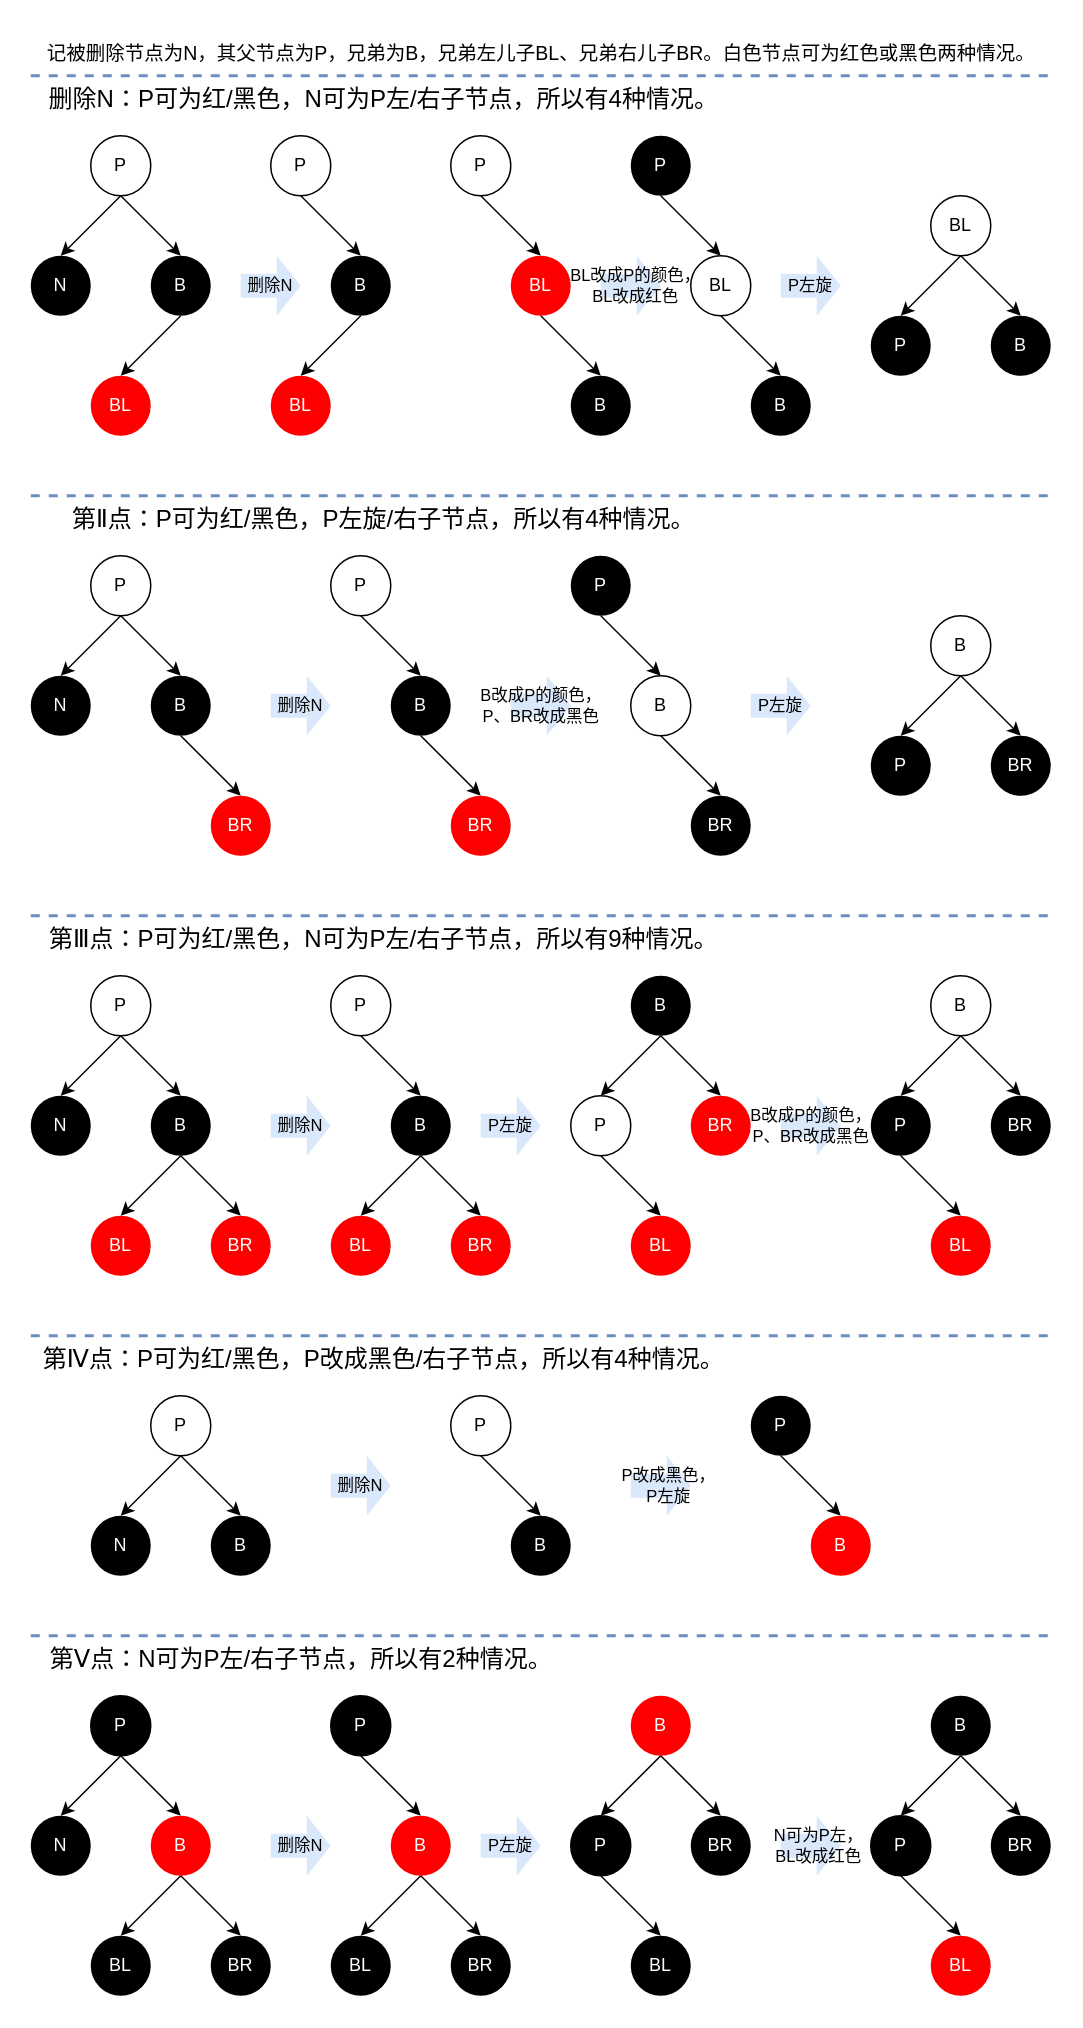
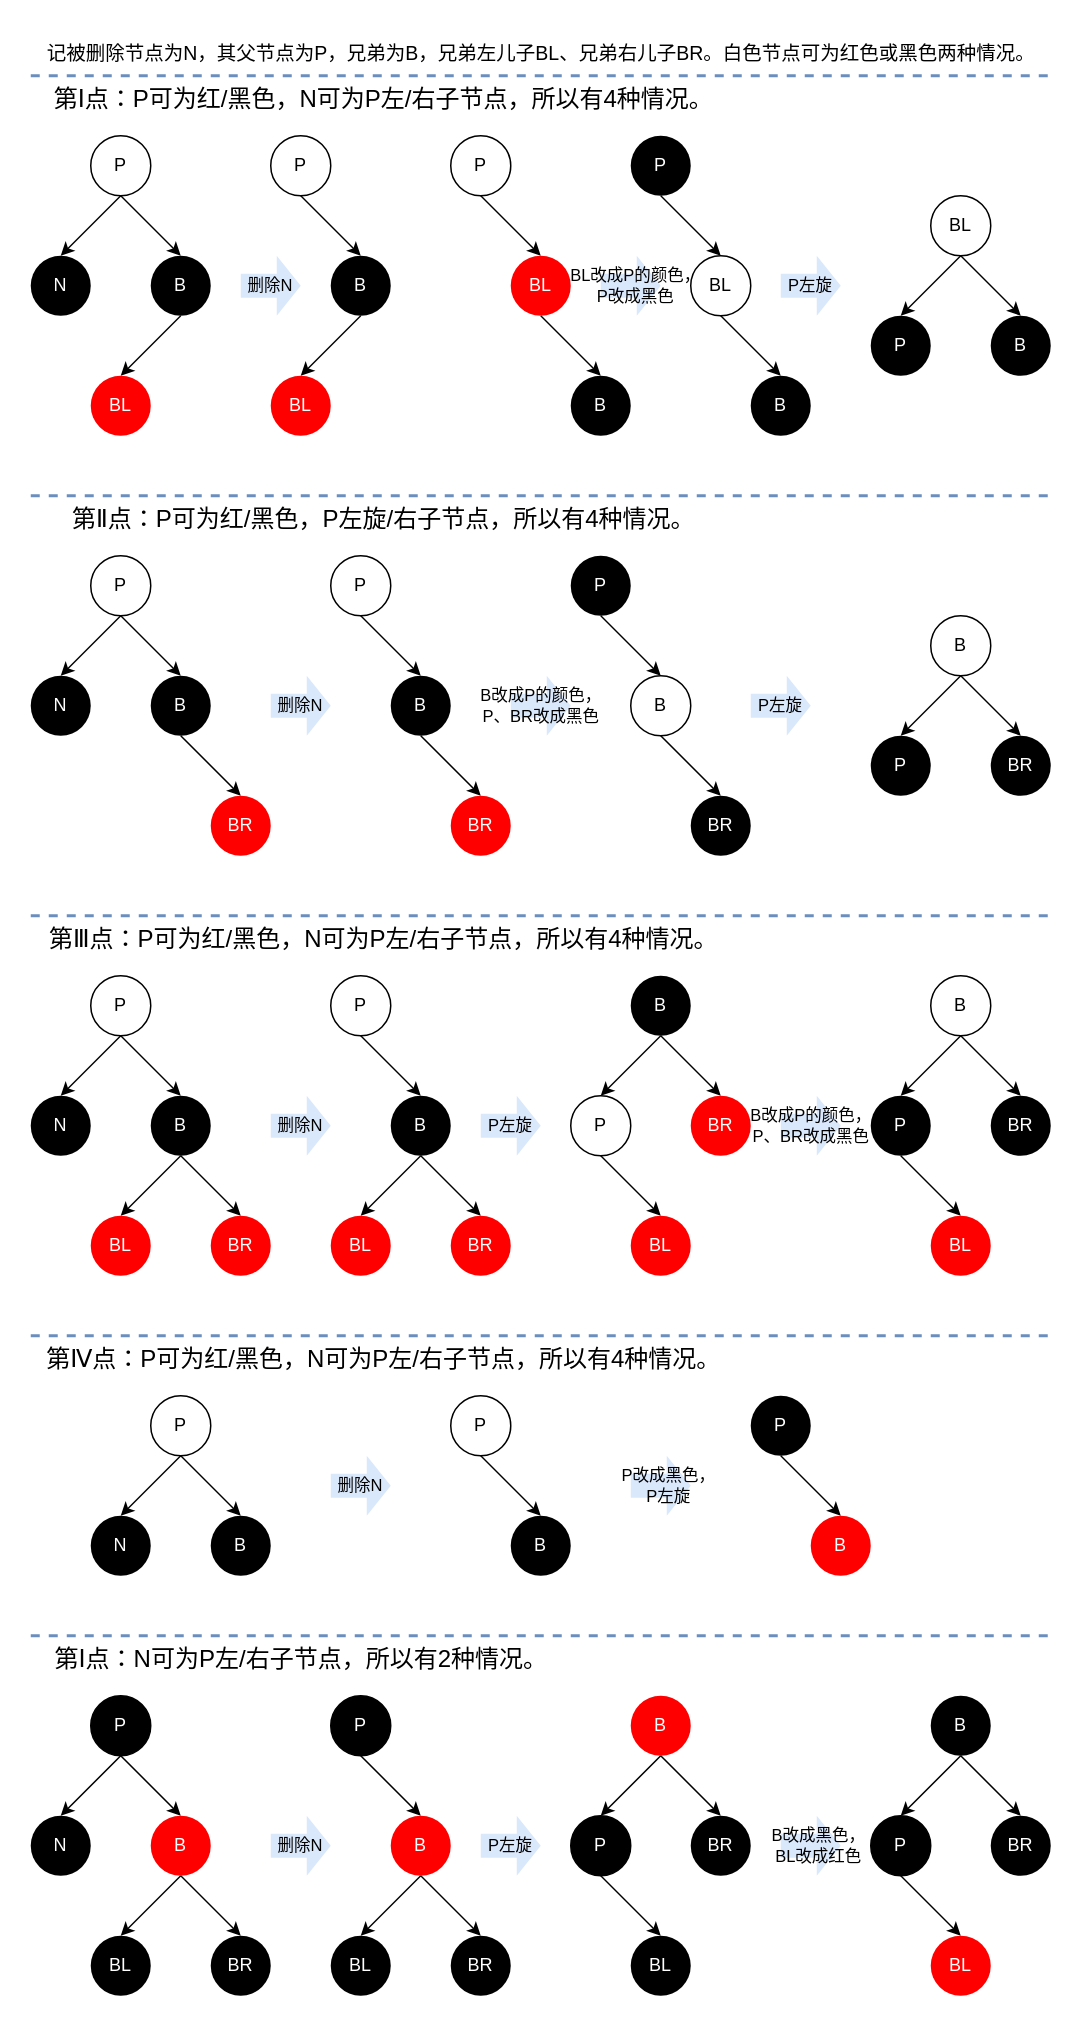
node "删除N：P可为红/黑色，N可为P左/右子节点，所以有4种情况。": label "删除N：P可为红/黑色，N可为P左/右子节点，所以有4种情况。" -> "第Ⅰ点：P可为红/黑色，N可为P左/右子节点，所以有4种情况。"
node "BL改成P的颜色， BL改成红色": label "BL改成P的颜色， BL改成红色" -> "BL改成P的颜色， P改成黑色"
node "第Ⅲ点：P可为红/黑色，N可为P左/右子节点，所以有9种情况。": label "第Ⅲ点：P可为红/黑色，N可为P左/右子节点，所以有9种情况。" -> "第Ⅲ点：P可为红/黑色，N可为P左/右子节点，所以有4种情况。"
node "第Ⅳ点：P可为红/黑色，P改成黑色/右子节点，所以有4种情况。": label "第Ⅳ点：P可为红/黑色，P改成黑色/右子节点，所以有4种情况。" -> "第Ⅳ点：P可为红/黑色，N可为P左/右子节点，所以有4种情况。"
node "第Ⅴ点：N可为P左/右子节点，所以有2种情况。": label "第Ⅴ点：N可为P左/右子节点，所以有2种情况。" -> "第Ⅰ点：N可为P左/右子节点，所以有2种情况。"
node "N可为P左， BL改成红色": label "N可为P左， BL改成红色" -> "B改成黑色， BL改成红色"
